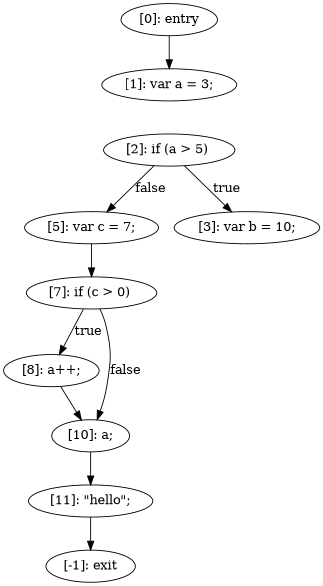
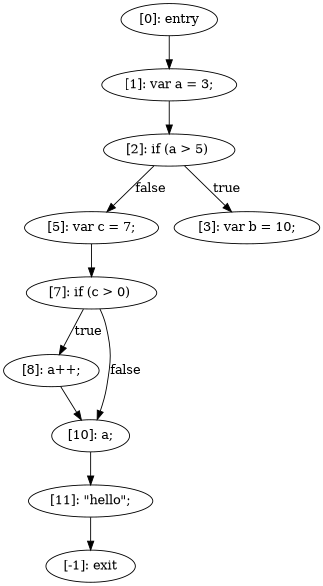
edge "[1]: var a = 3;" -> "[2]: if (a > 5)": added
